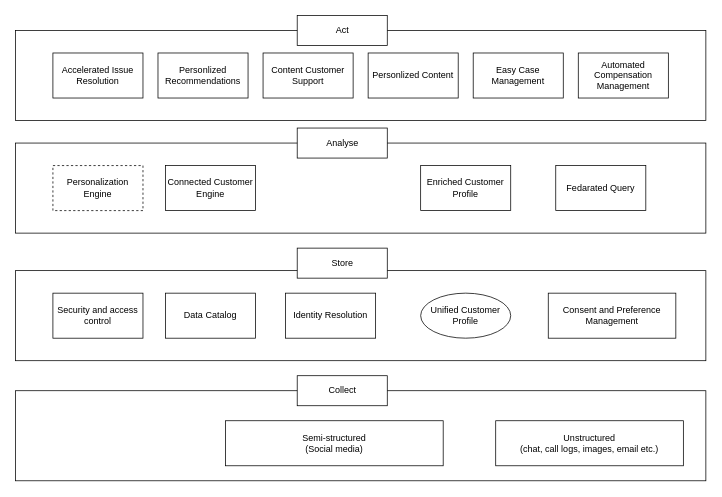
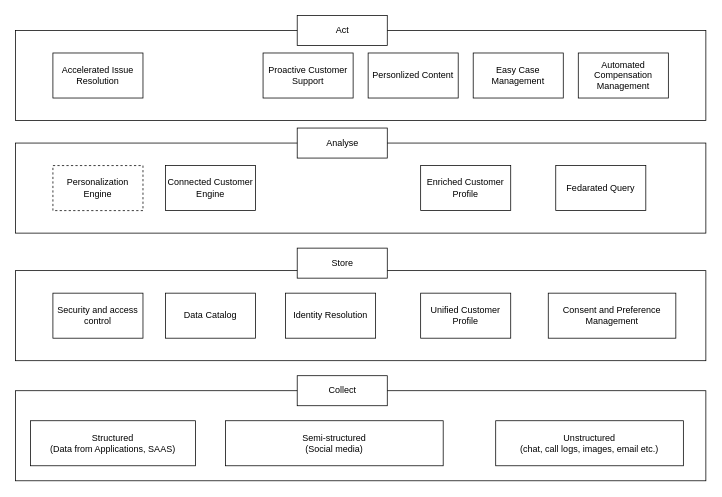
node "Personlized Recommendations": removed
node "Content Customer Support": label "Content Customer Support" -> "Proactive Customer Support"
node "Unified Customer Profile": shape ellipse -> rectangle
node "Structured (Data from Applications, SAAS)": added
